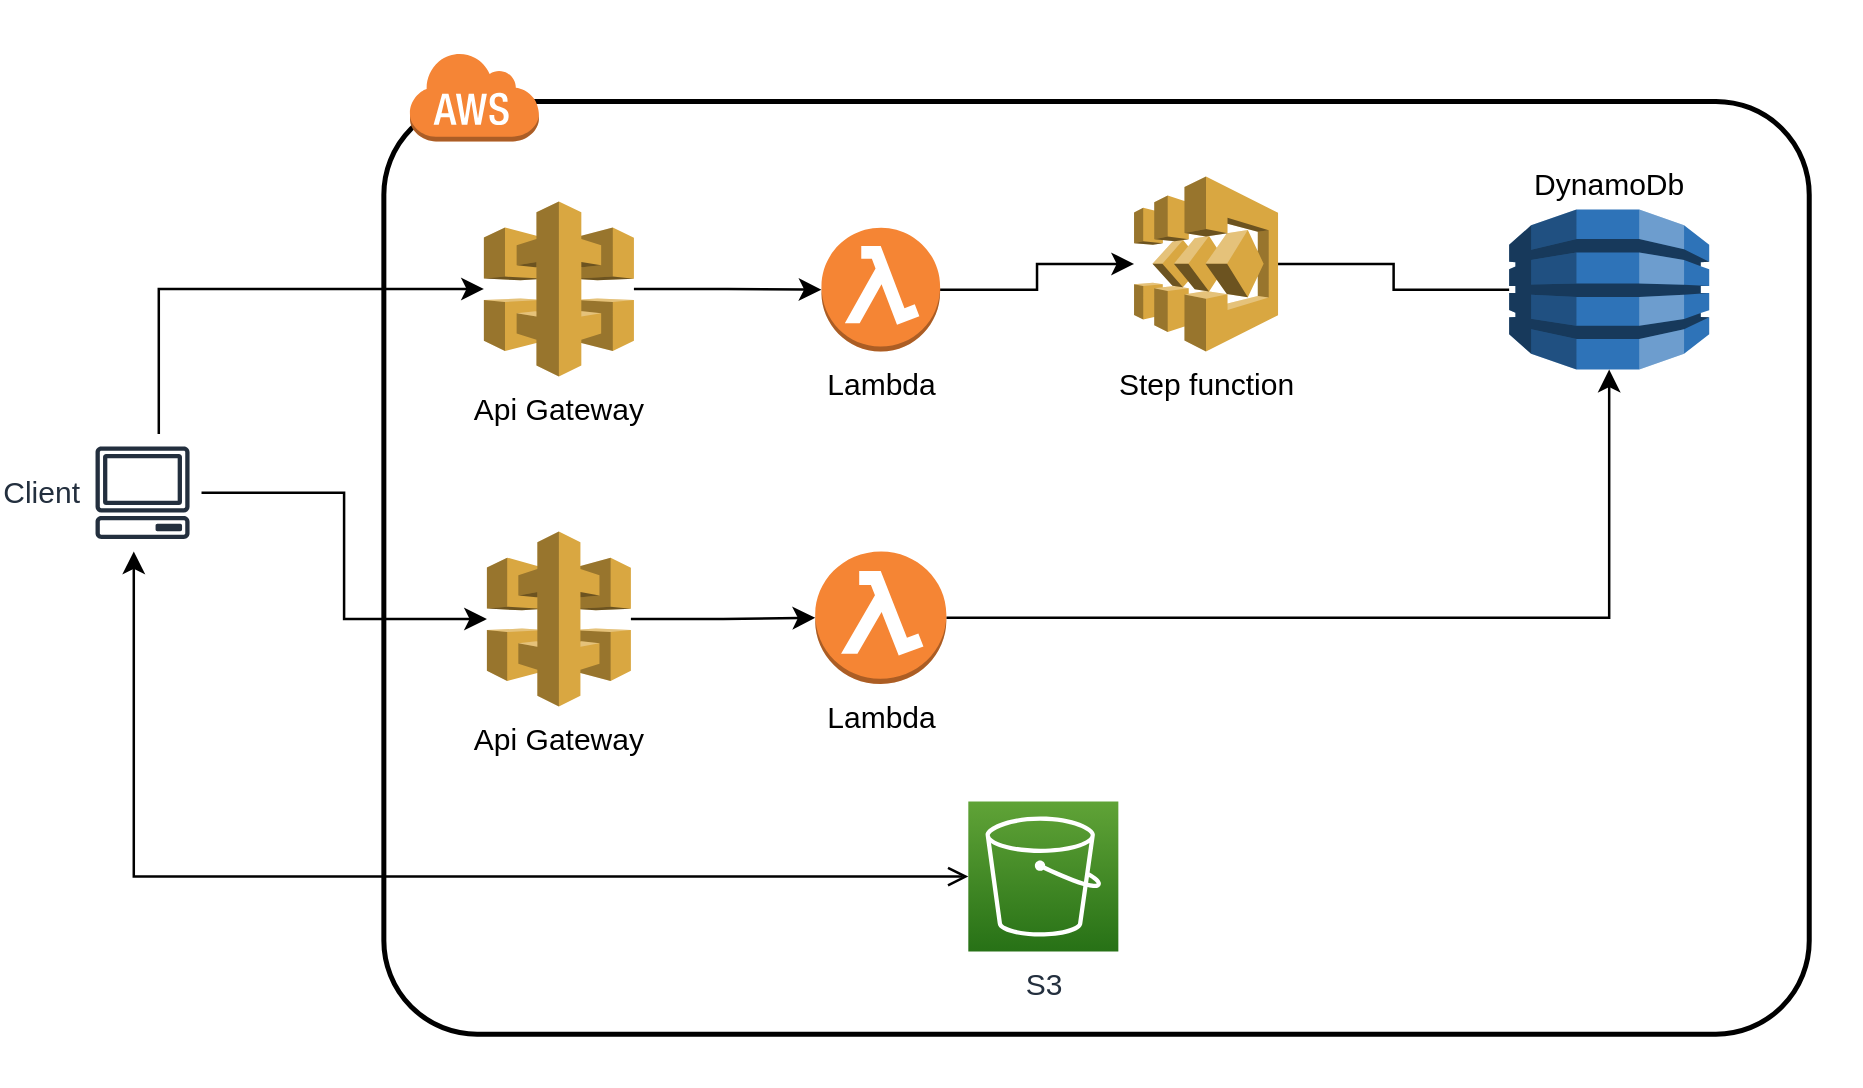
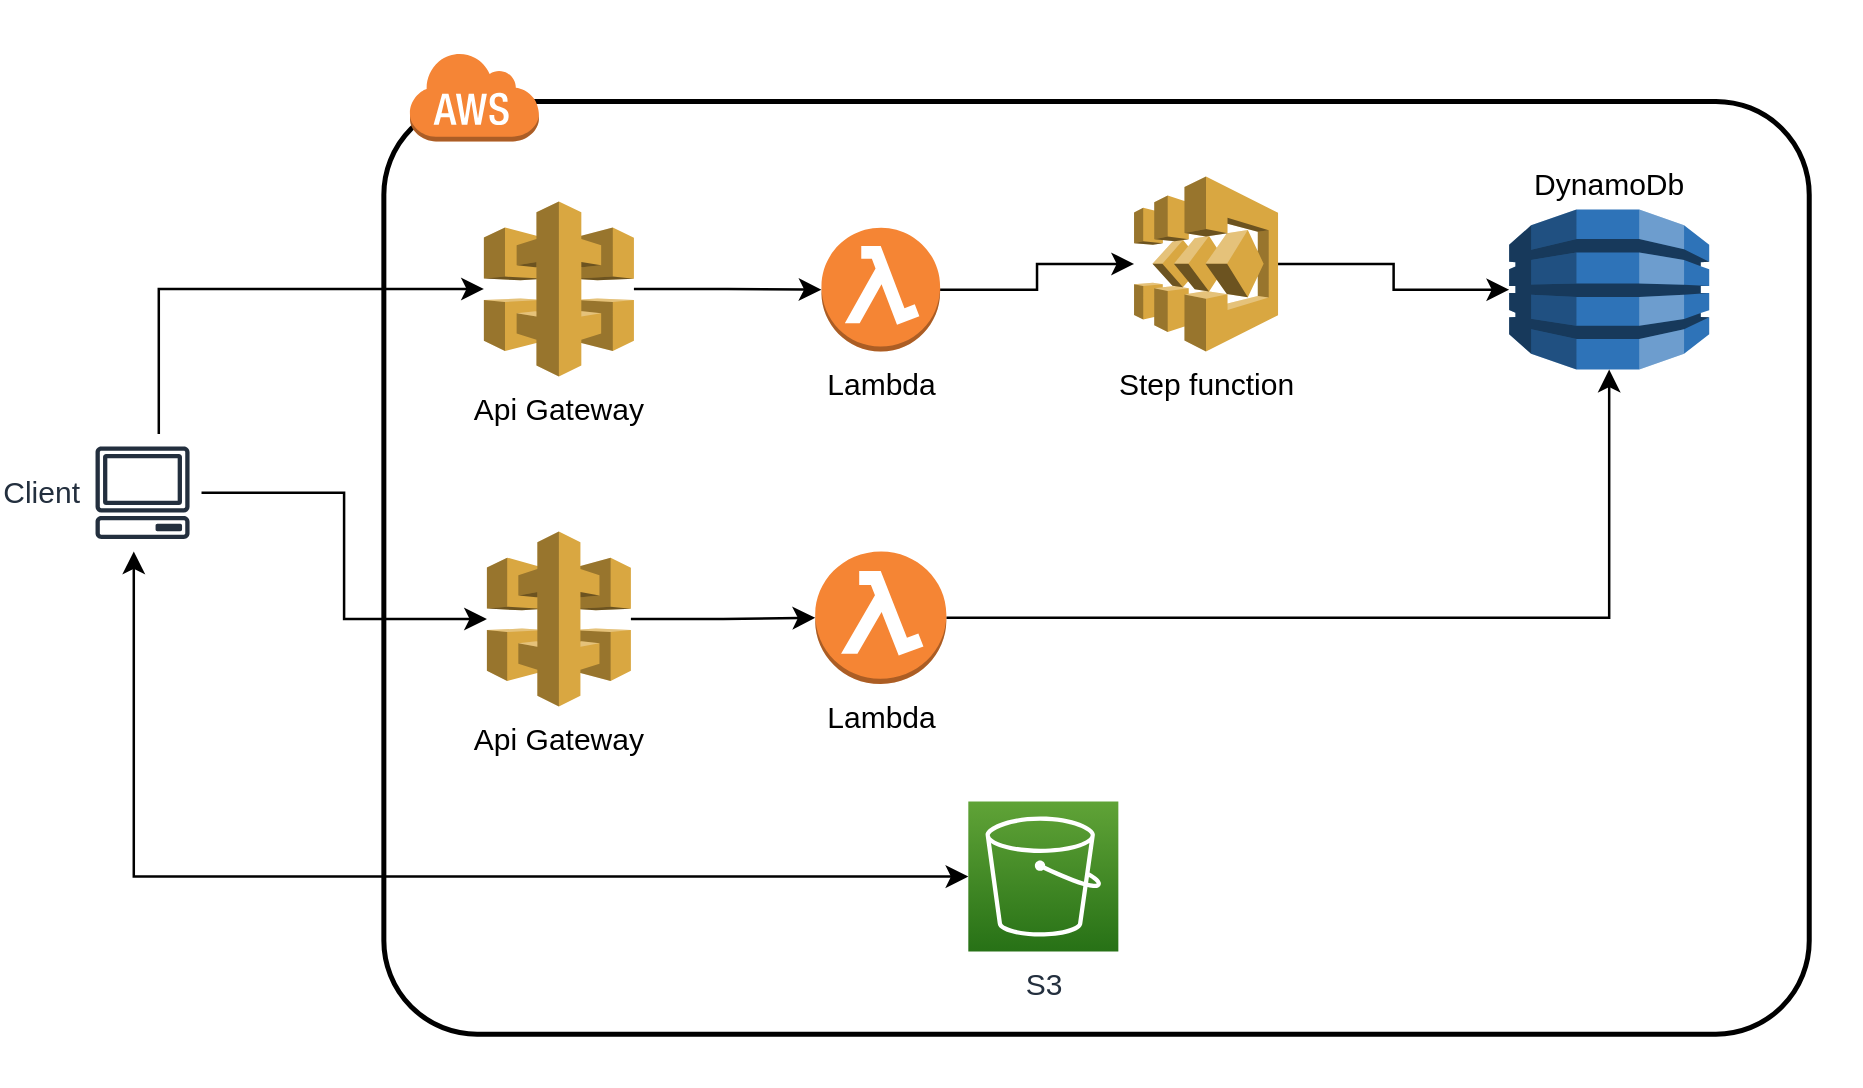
edge "Step function" -- "DynamoDb": arrowhead none -> classic
edge "Client" -- "S3": arrowhead open -> classic
